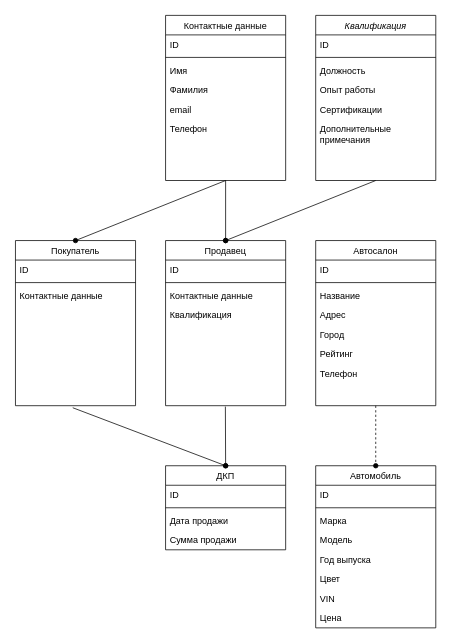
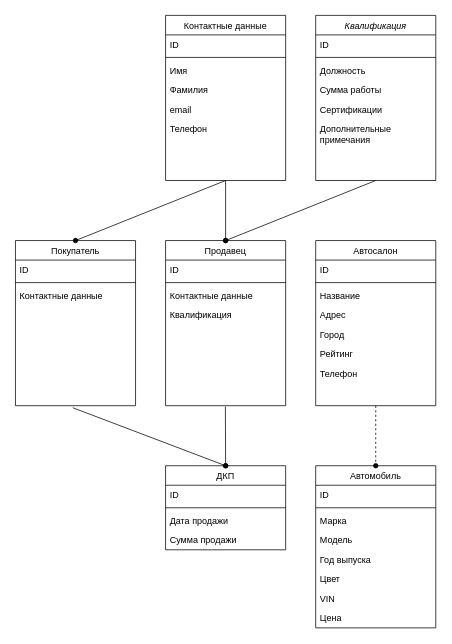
node "Опыт работы": label "Опыт работы" -> "Сумма работы"
